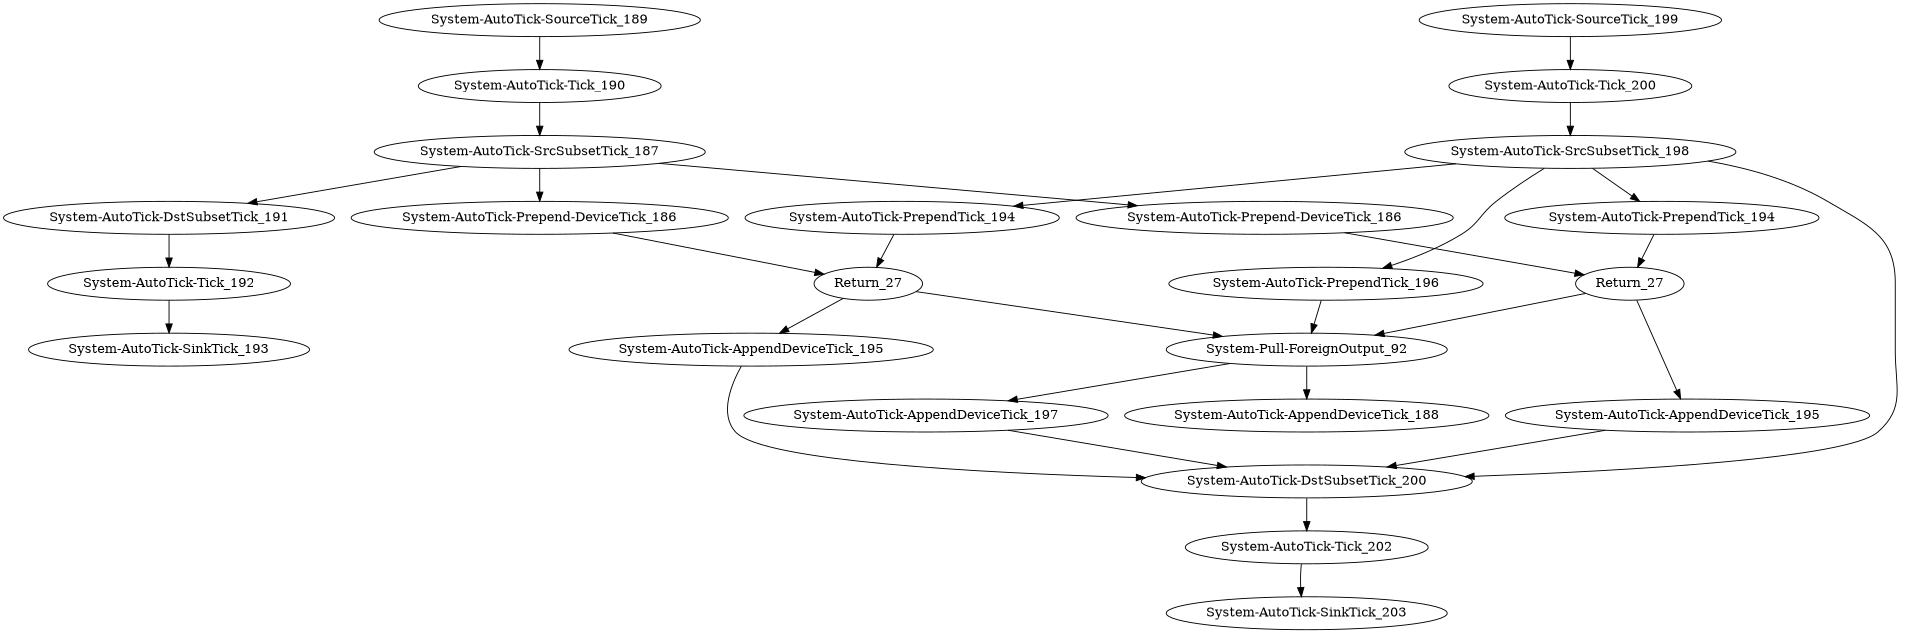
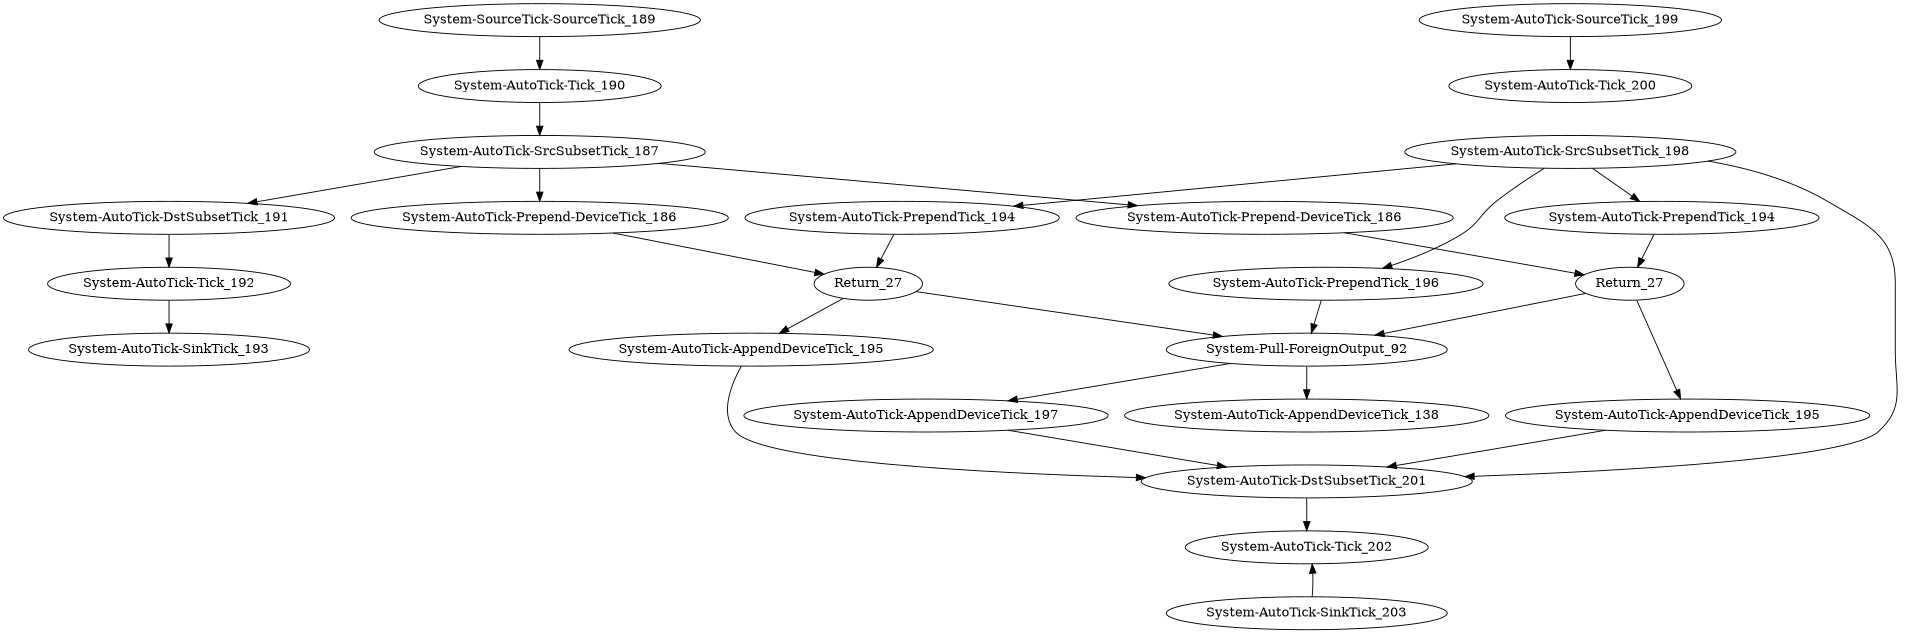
node "System-AutoTick-SourceTick_189": label "System-AutoTick-SourceTick_189" -> "System-SourceTick-SourceTick_189"
edge "System-AutoTick-Tick_200" -> "System-AutoTick-SrcSubsetTick_198": removed
node "System-AutoTick-AppendDeviceTick_188": label "System-AutoTick-AppendDeviceTick_188" -> "System-AutoTick-AppendDeviceTick_138"
node "System-AutoTick-DstSubsetTick_200": label "System-AutoTick-DstSubsetTick_200" -> "System-AutoTick-DstSubsetTick_201"
edge "System-AutoTick-Tick_202" -> "System-AutoTick-SinkTick_203": reversed
